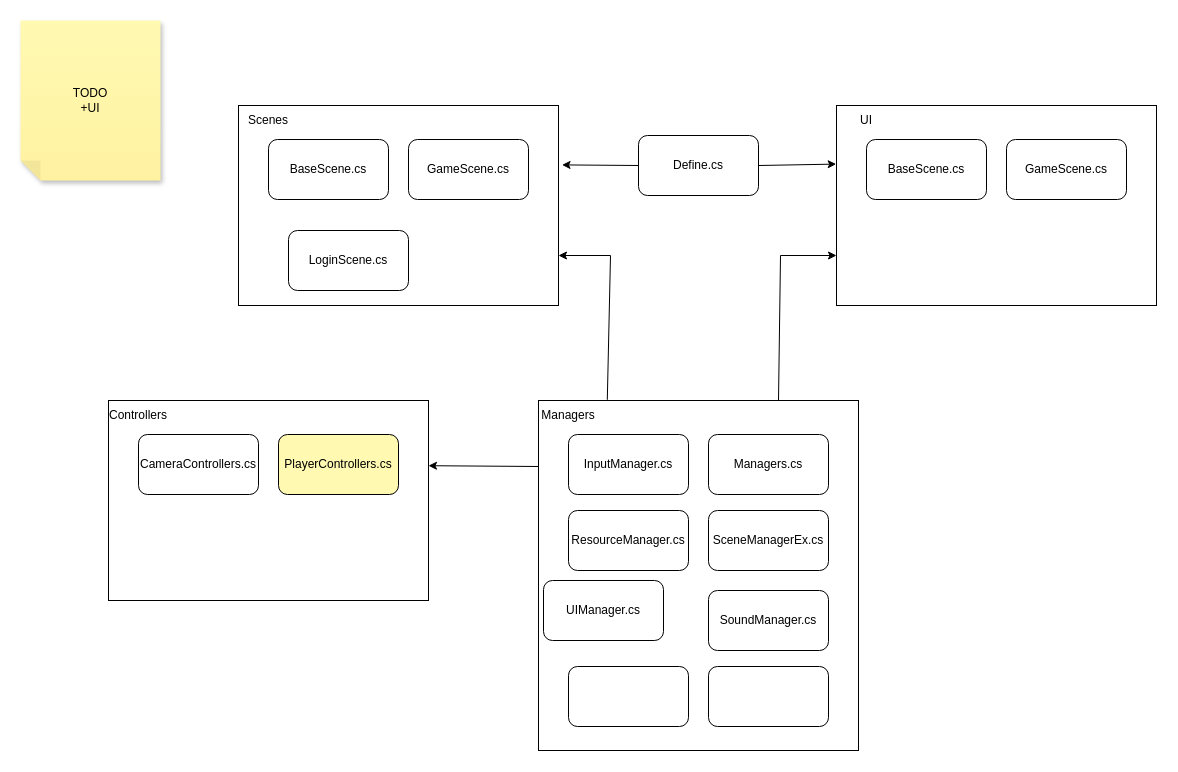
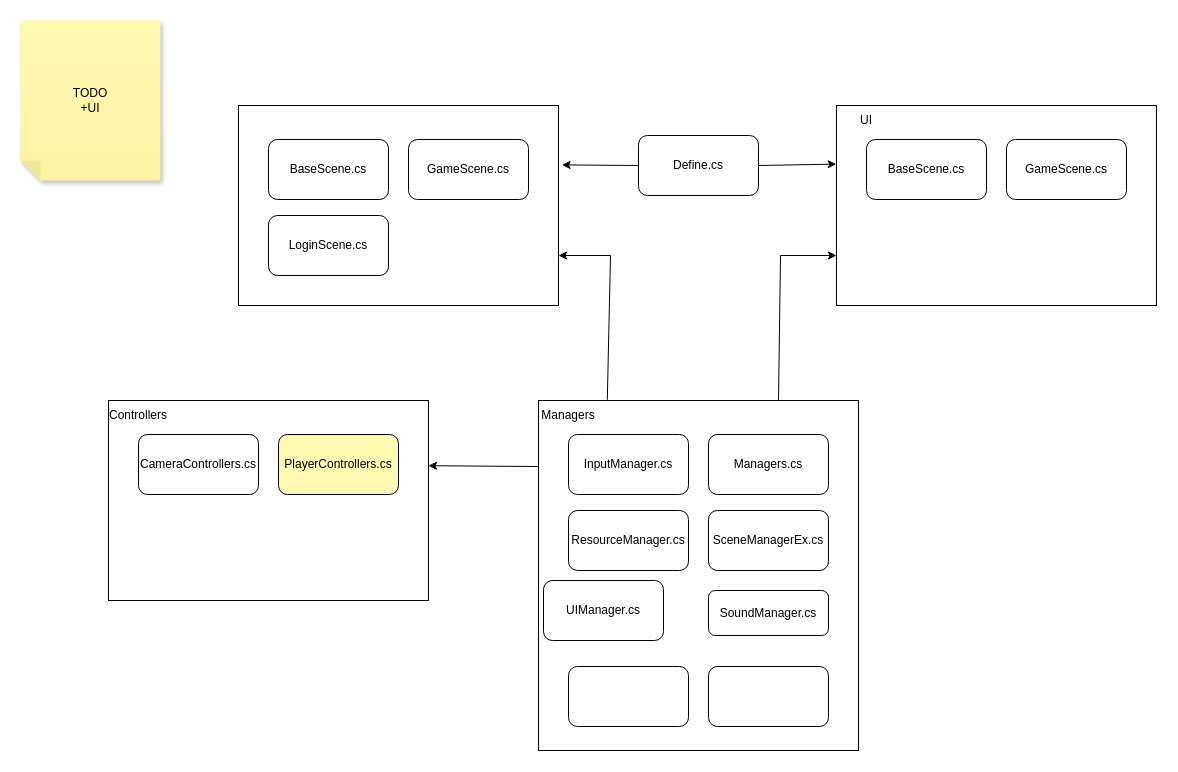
node "Scenes": removed
node "LoginScene.cs": moved (349, 261) -> (329, 246)
node "SoundManager.cs": size 120x60 -> 120x45
